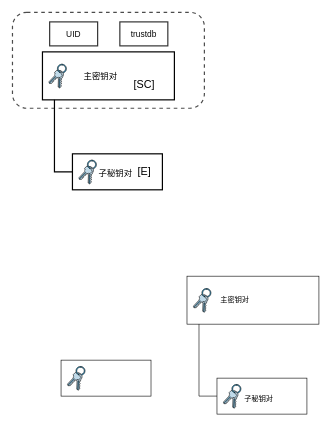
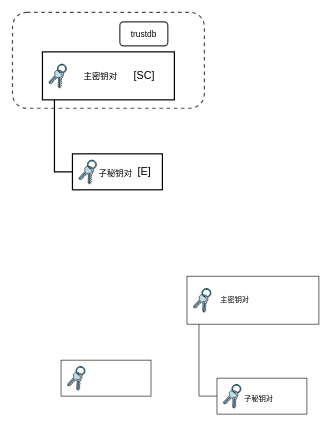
node "UID": removed
node "trustdb": shape rectangle -> rounded rectangle
node "[SC]": moved (144, 85) -> (144, 76)
